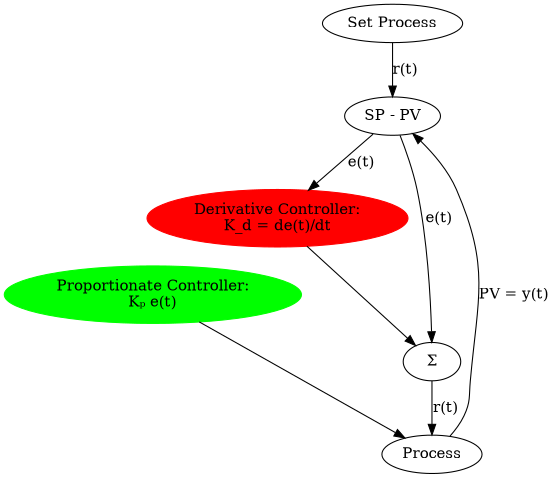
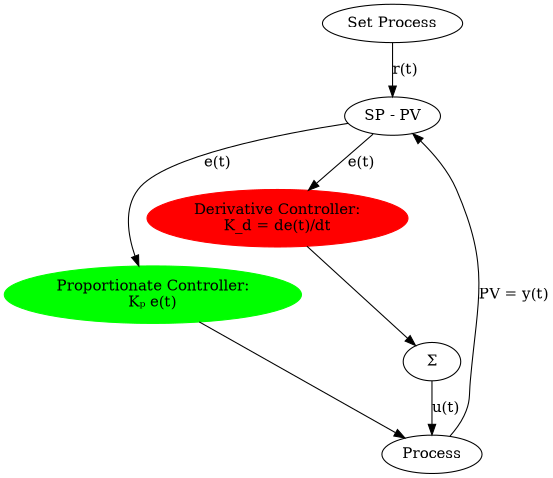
edge "SP - PV" -> "Σ": now "SP - PV" -> "Proportionate Controller: Kₚ e(t)"
edge "Σ" -> "Process": label "r(t)" -> "u(t)"
